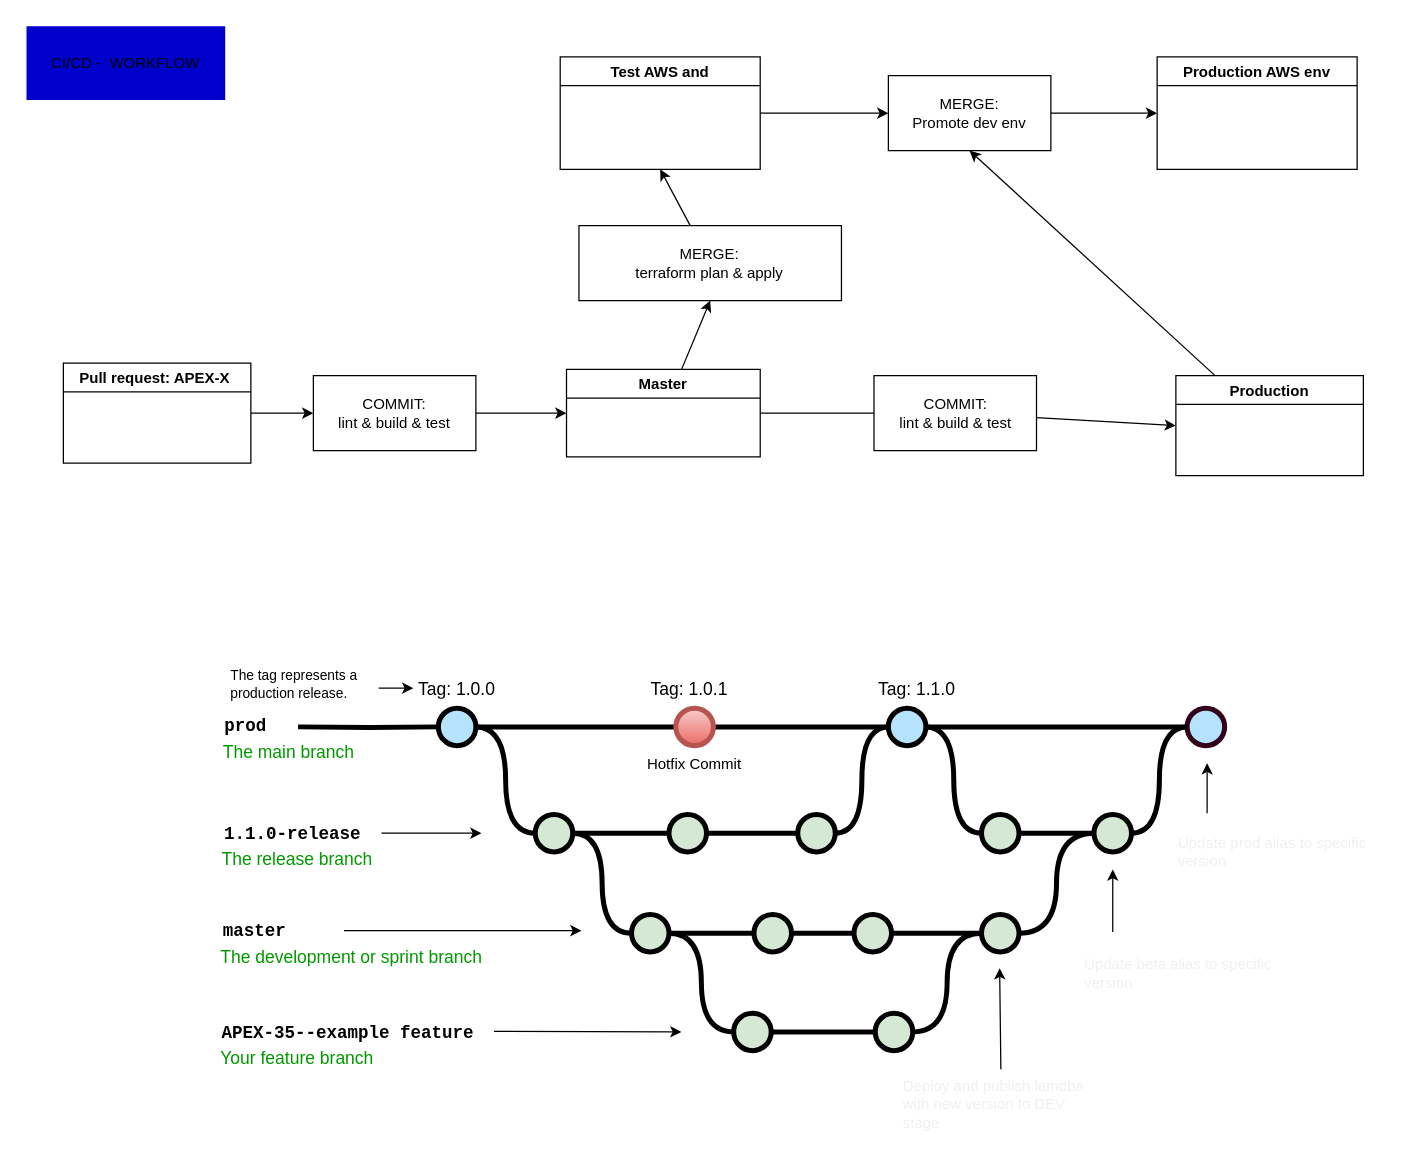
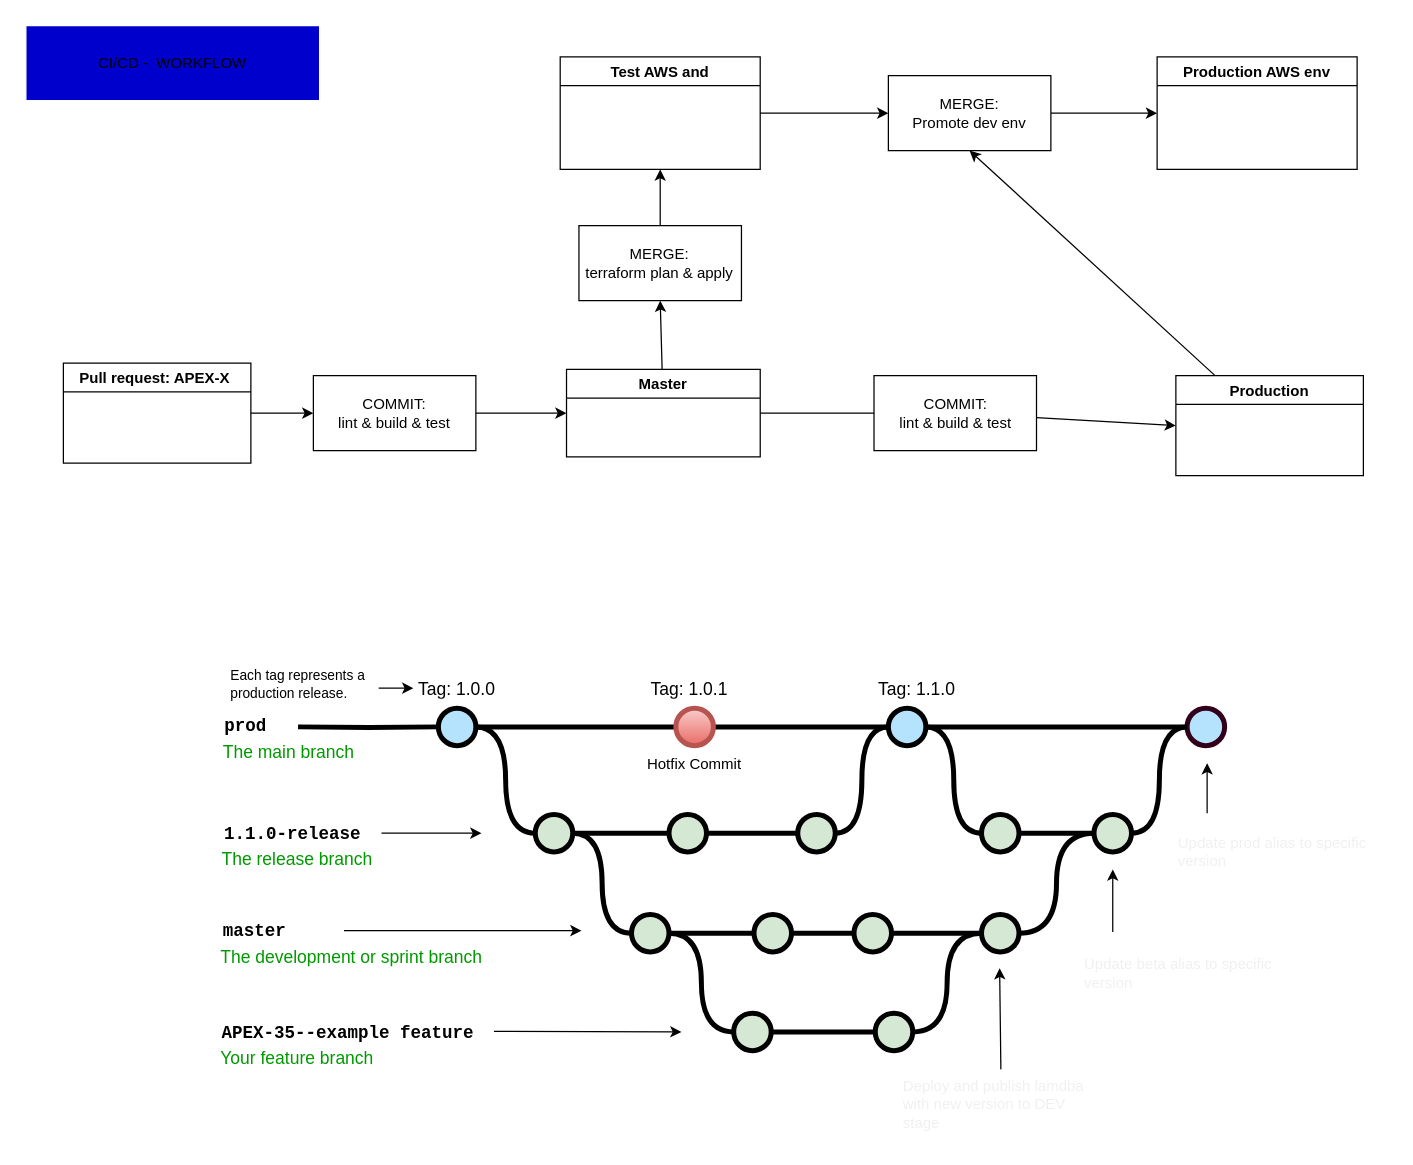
node "CI/CD - WORKFLOW": size 200x75 -> 294x75
node "MERGE: terraform plan & apply": size 263x75 -> 163x75
node "The tag represents a production release.": label "The tag represents a production release." -> "Each tag represents a production release."
